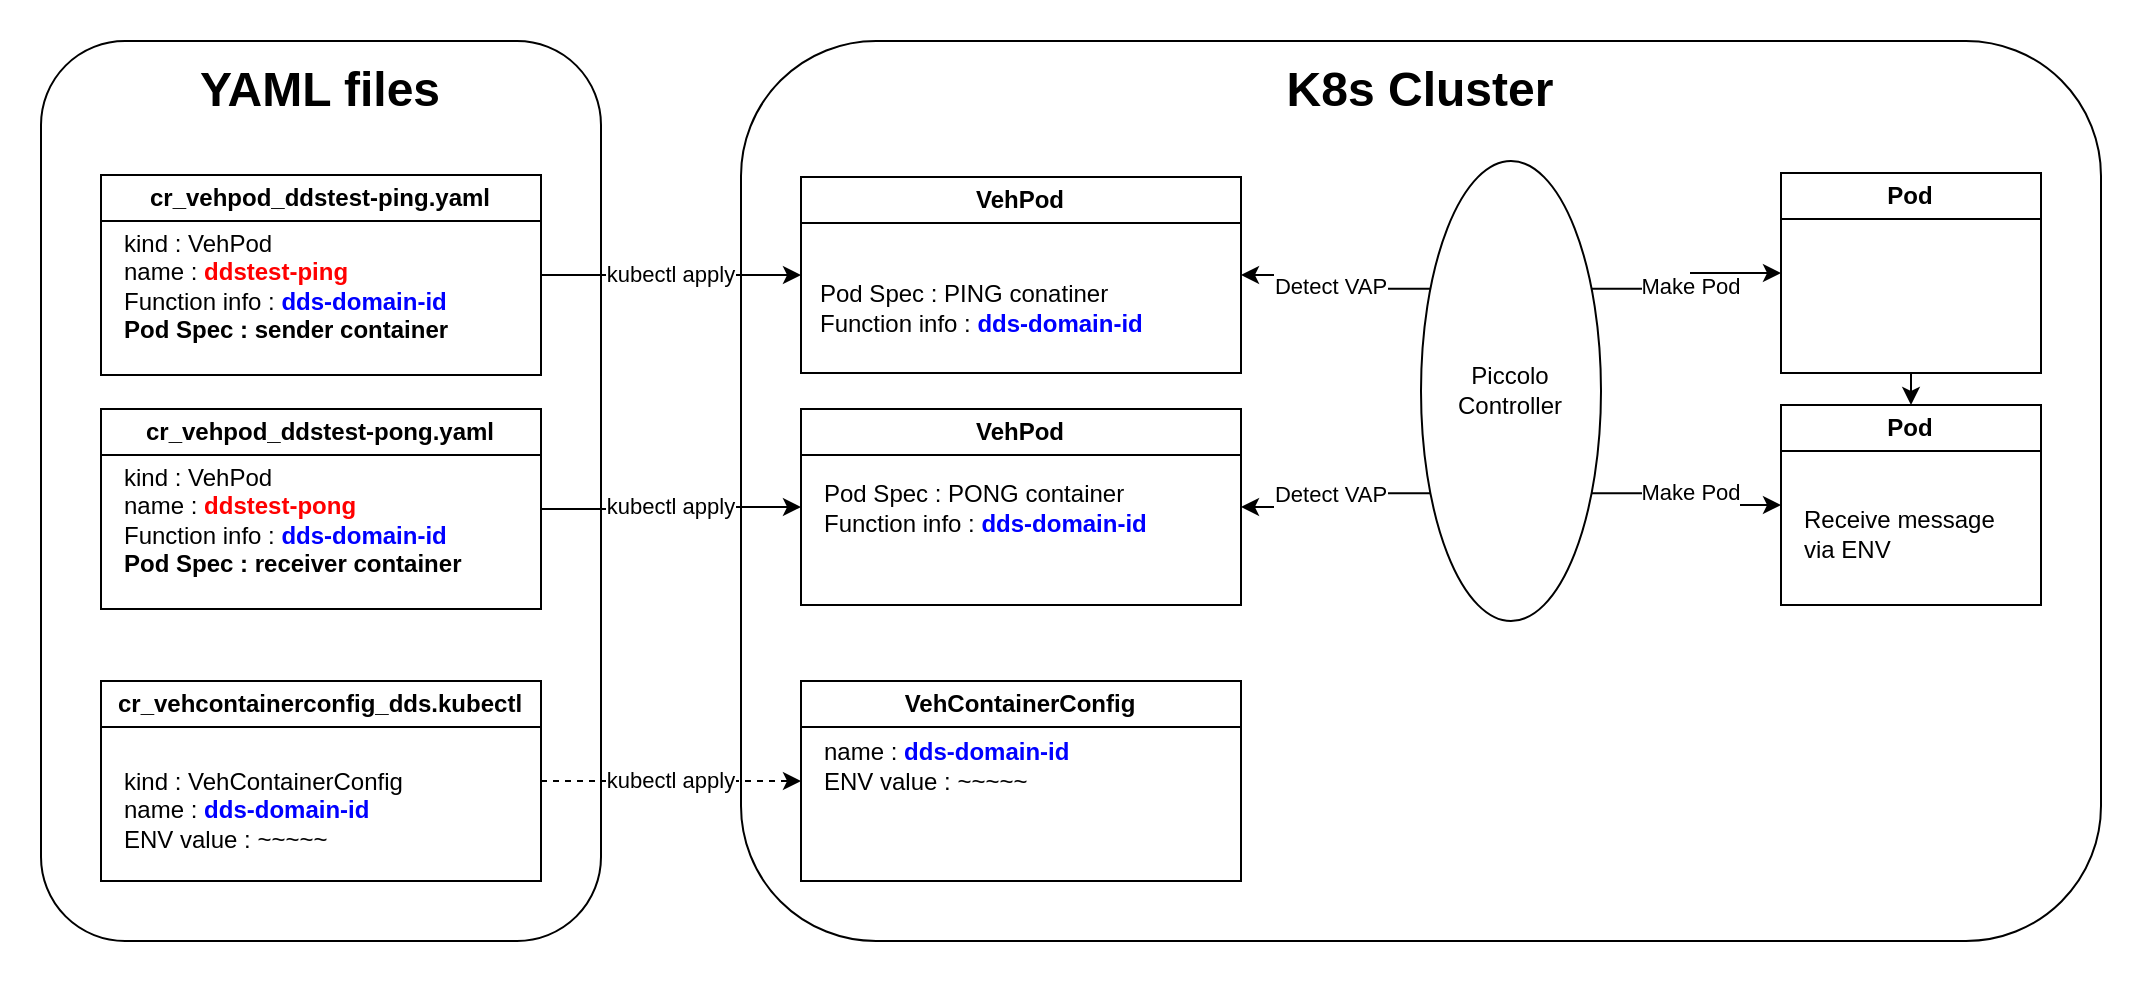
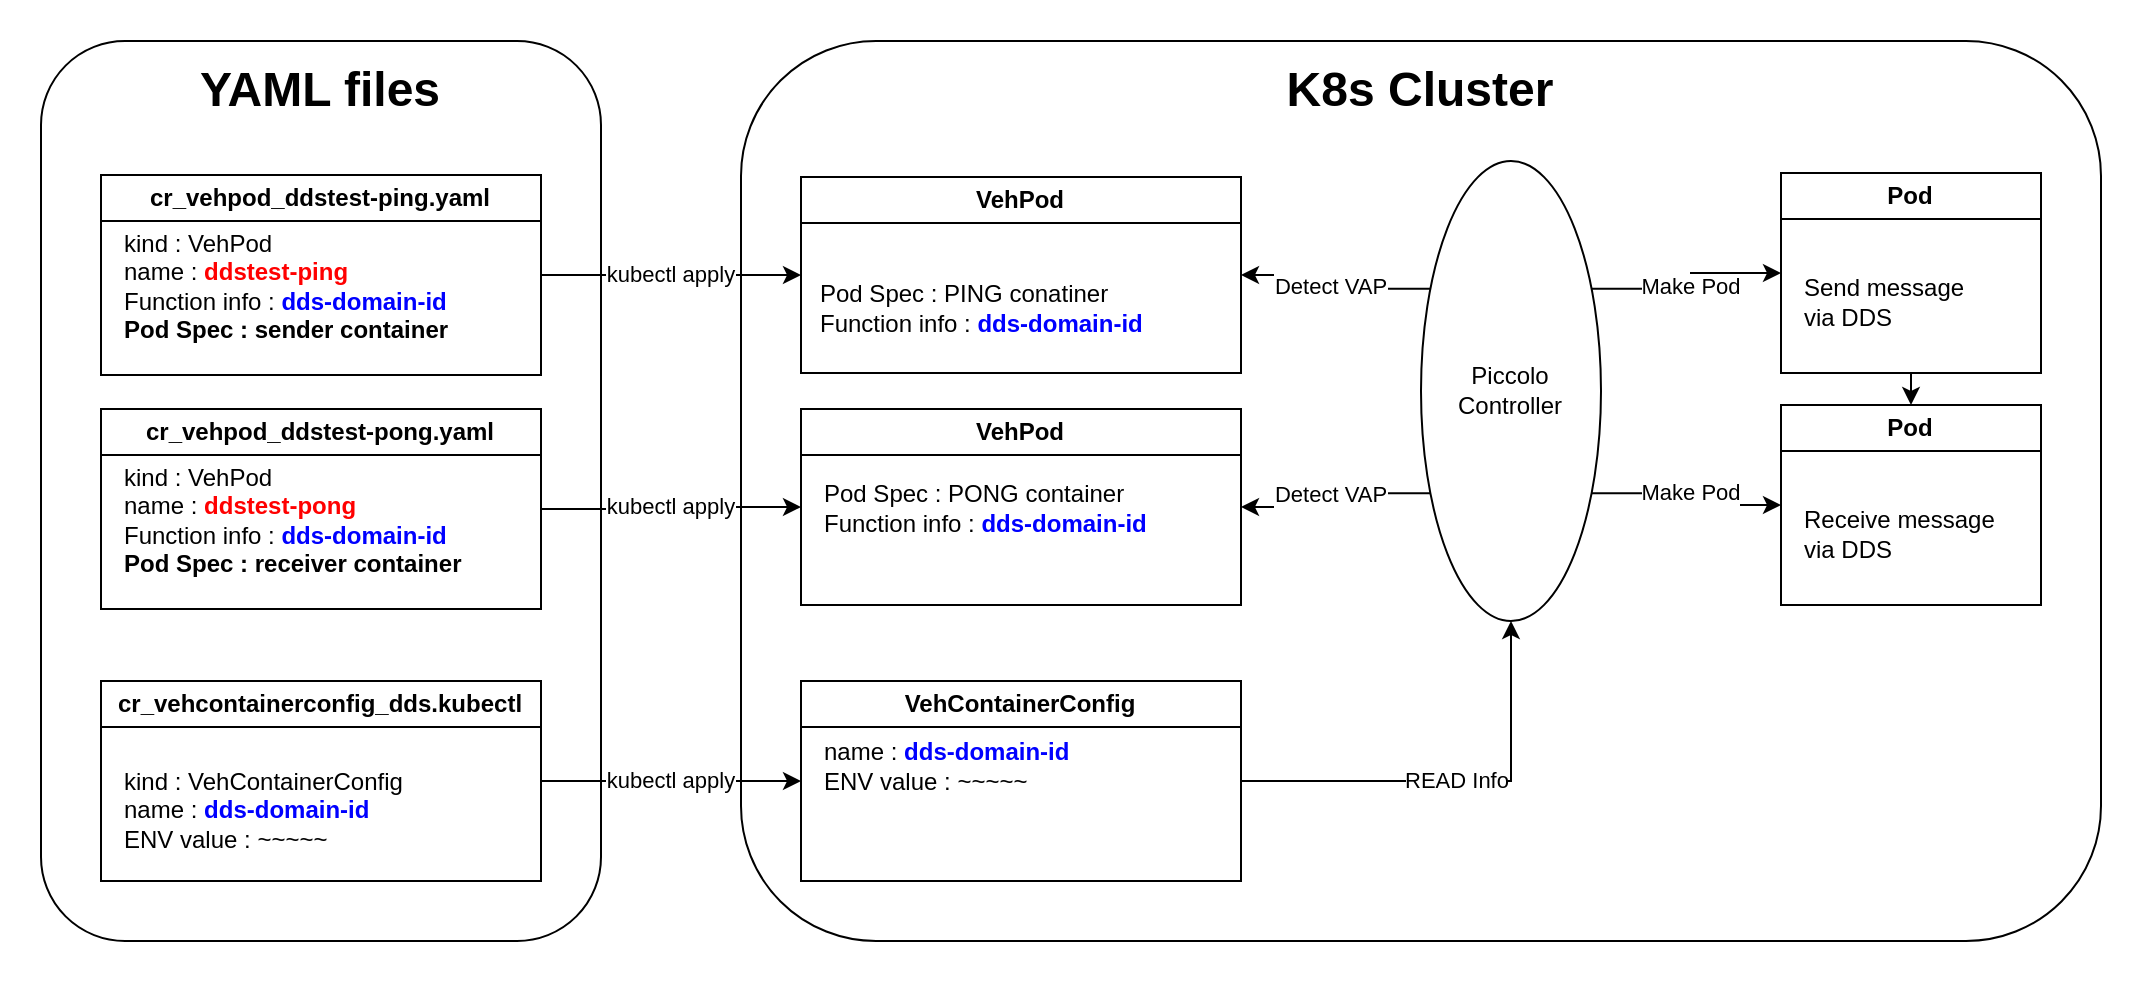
node "Send message via DDS": added
node "Receive message via ENV": label "Receive message via ENV" -> "Receive message via DDS"
edge "cr_vehcontainerconfig_dds.kubectl" -> "VehContainerConfig": style dashed -> solid
edge "VehContainerConfig" -> "Piccolo Controller": added, label "READ Info"
